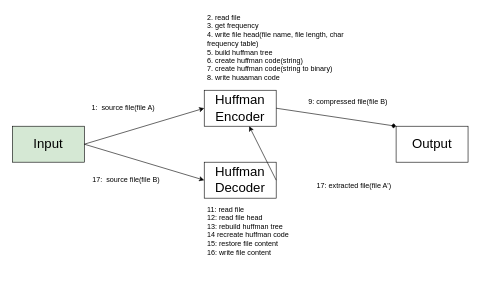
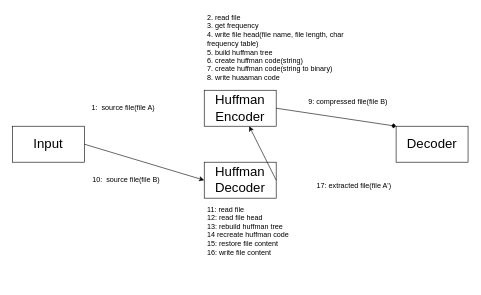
edge "Input" -> "Huffman Encoder": removed
node "Input": fillcolor #d5e8d4 -> #ffffff
node "Output": label "Output" -> "Decoder"
node "17: source file(file B)": label "17: source file(file B)" -> "10: source file(file B)"
